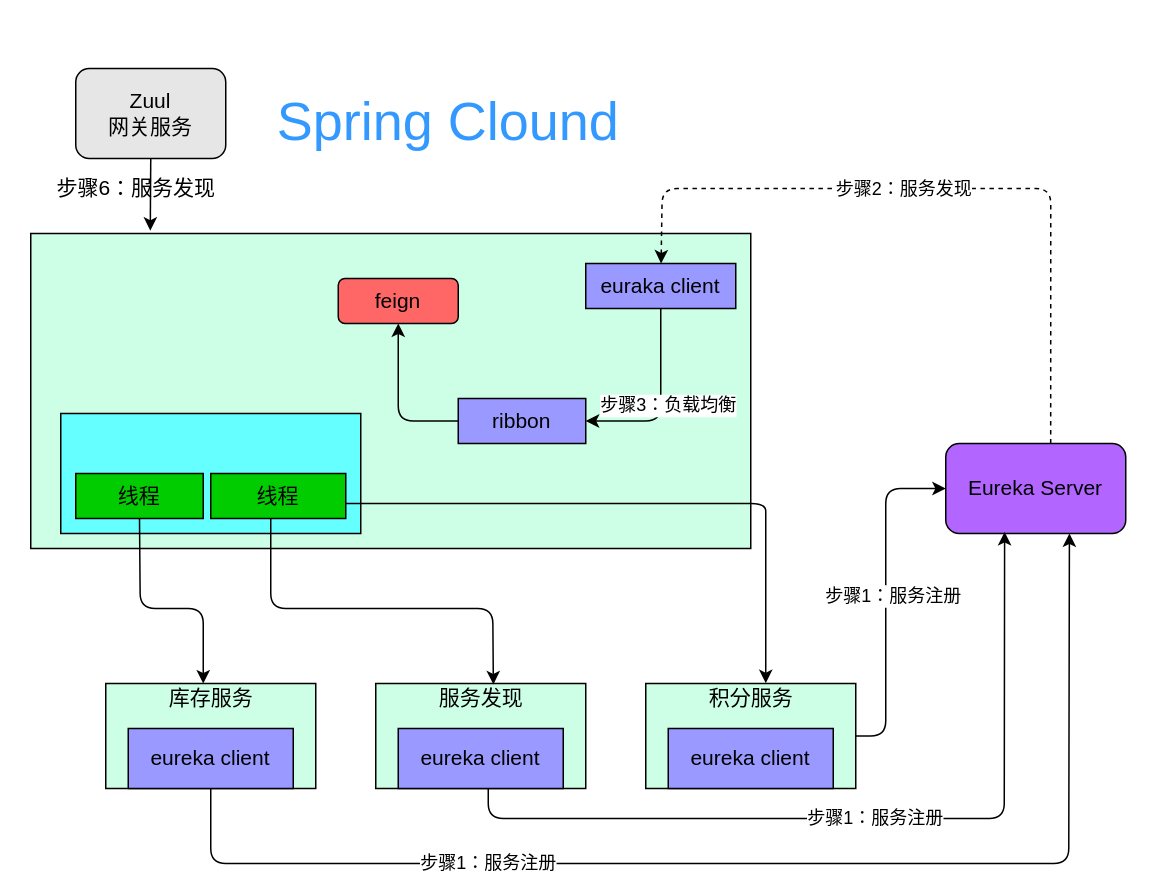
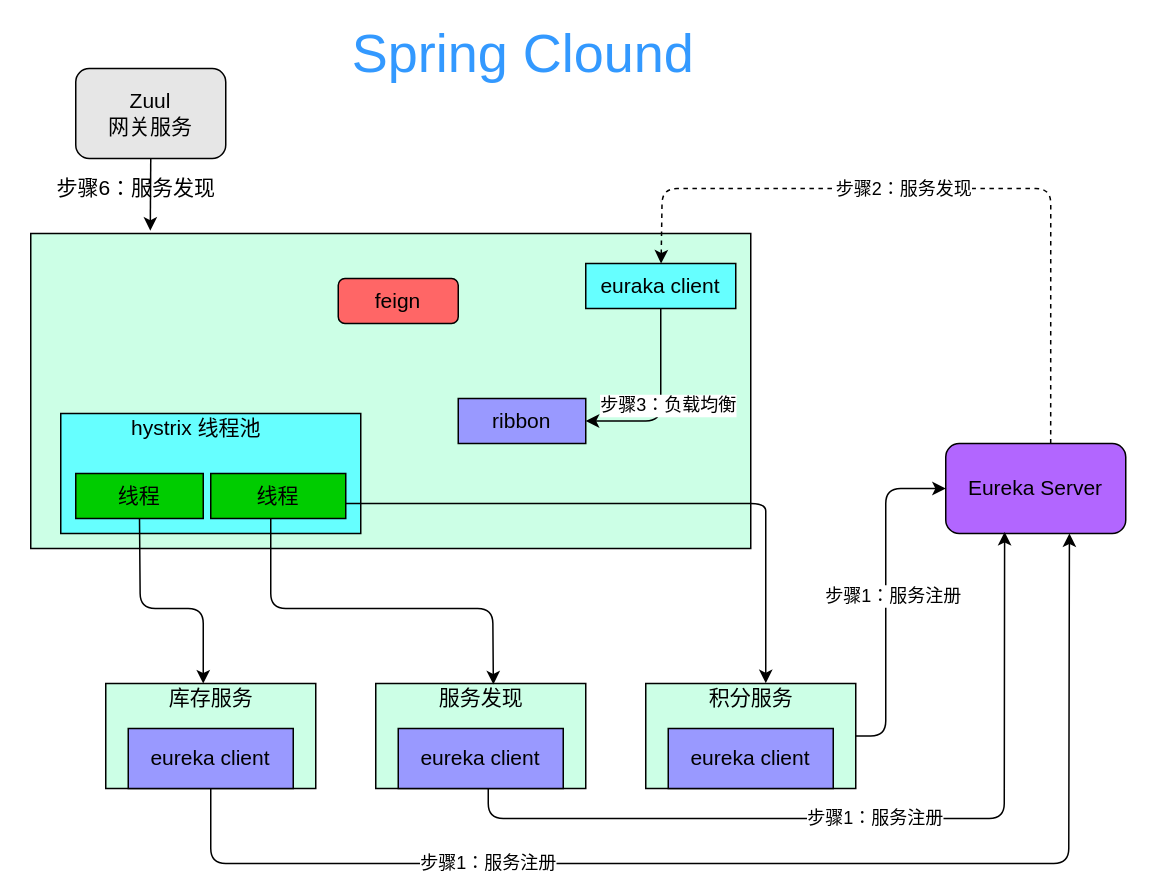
node "Spring Clound": moved (447, 121) -> (522, 53)
node "euraka client": fillcolor #9999ff -> #66ffff
edge "ribbon" -> "feign": removed
node "hystrix 线程池": added
